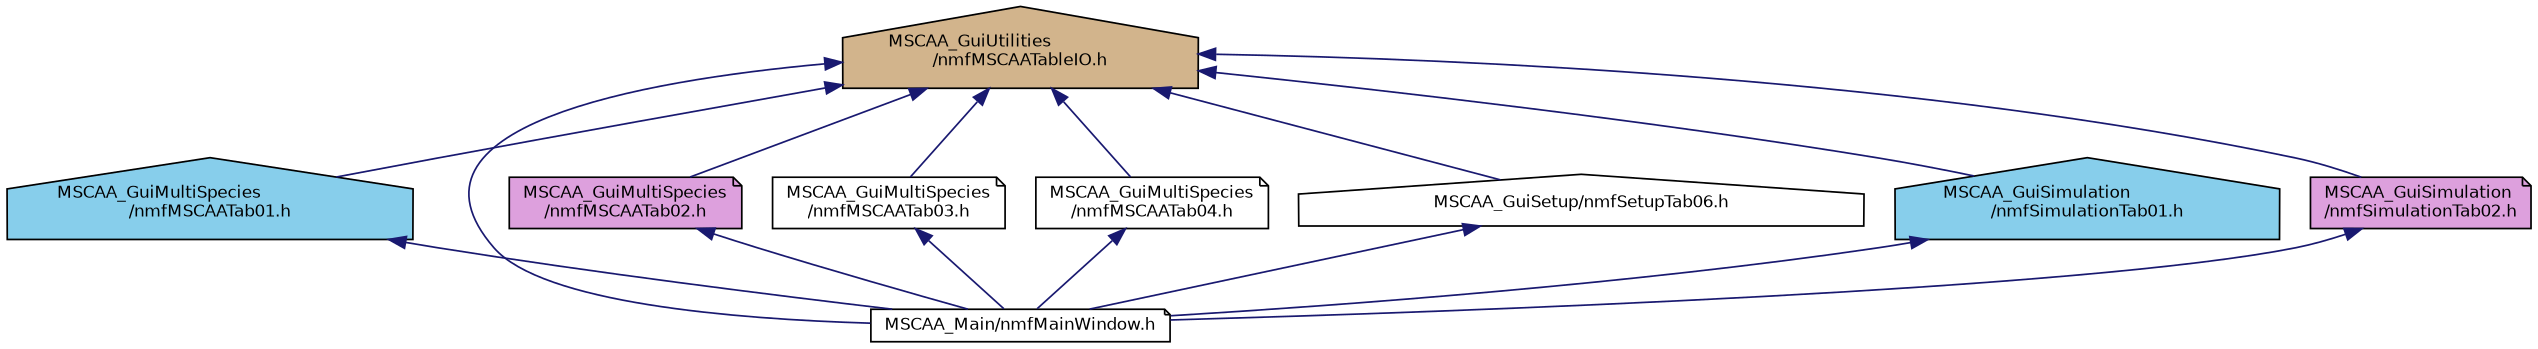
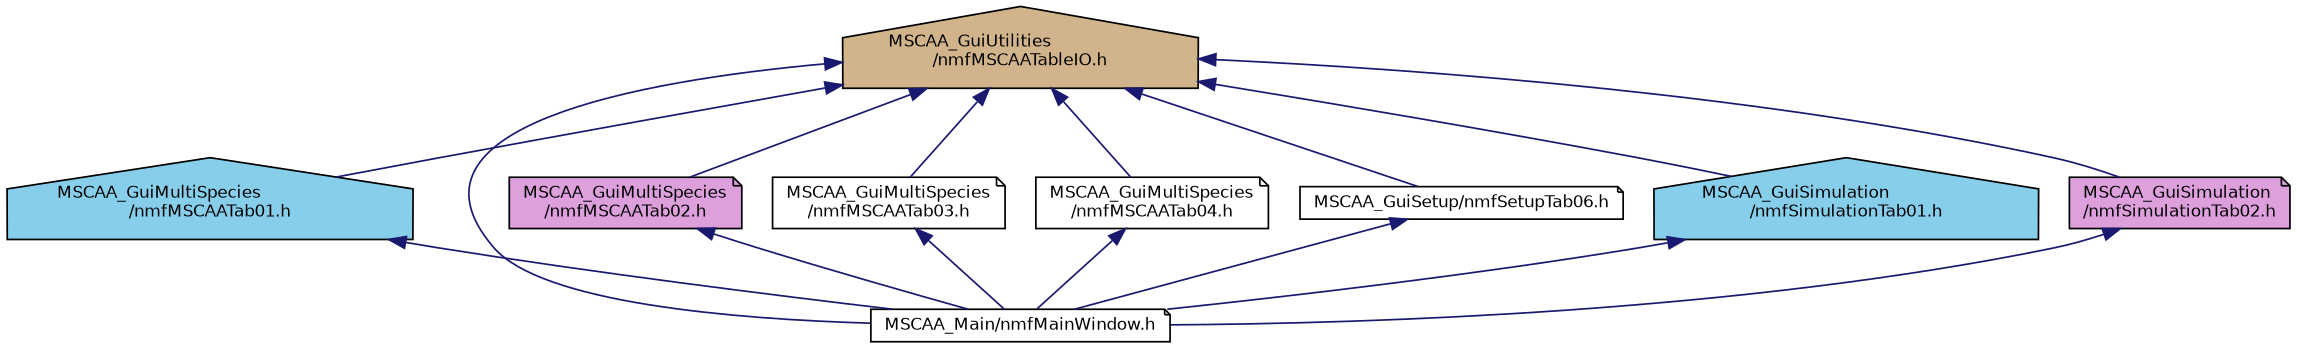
node "MSCAA_GuiSetup/nmfSetupTab06.h": shape house -> note
